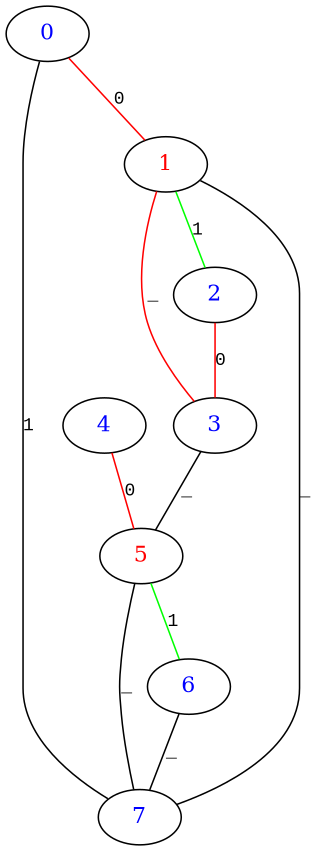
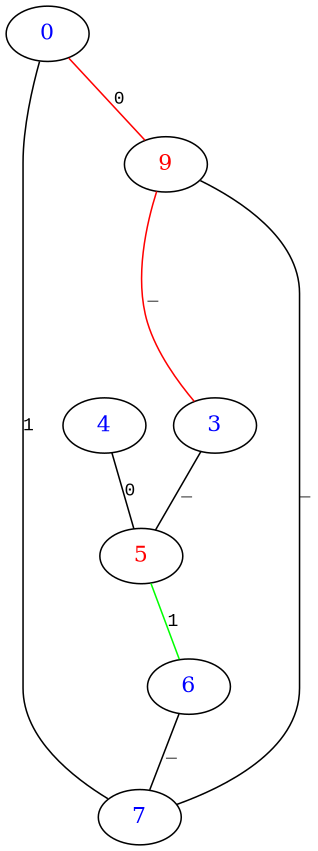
node "1": label "1" -> "9"
node "2": removed
edge "4" -- "5": color #ff0000ff -> black
edge "5" -- "7": removed, label "_"
